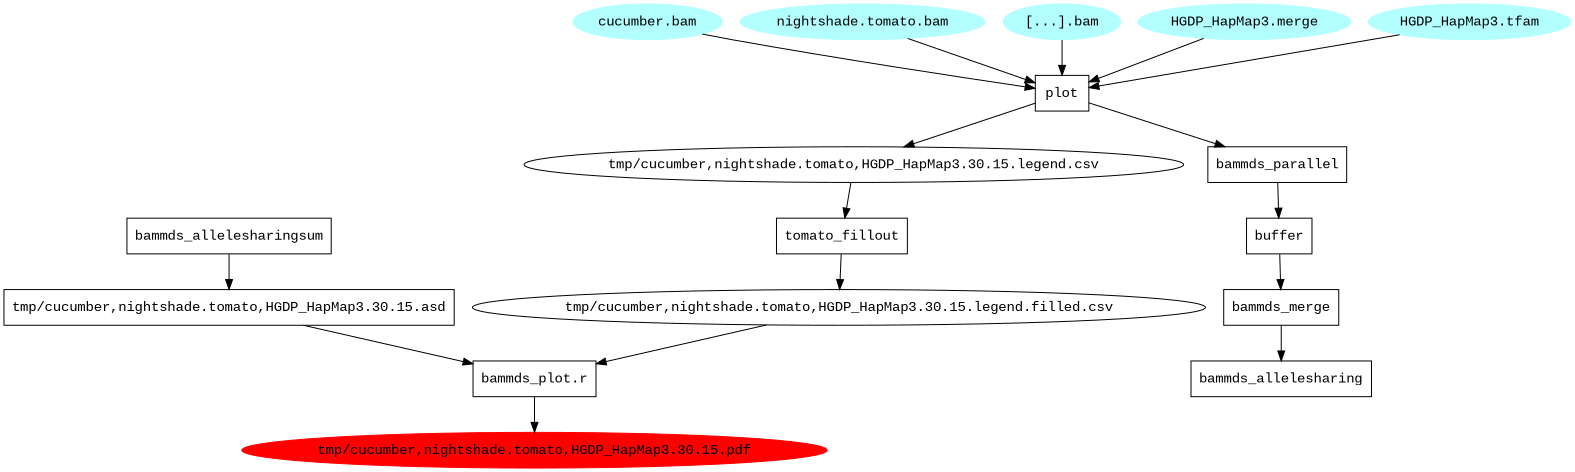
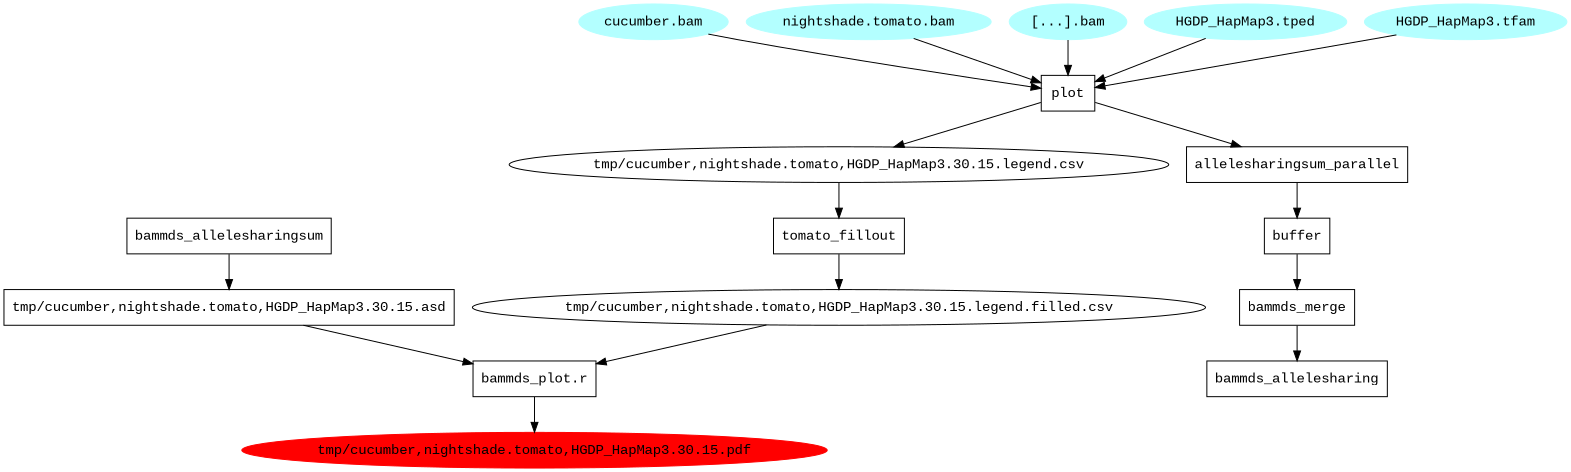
node "HGDP_HapMap3.merge": label "HGDP_HapMap3.merge" -> "HGDP_HapMap3.tped"
node "bammds_parallel": label "bammds_parallel" -> "allelesharingsum_parallel"
